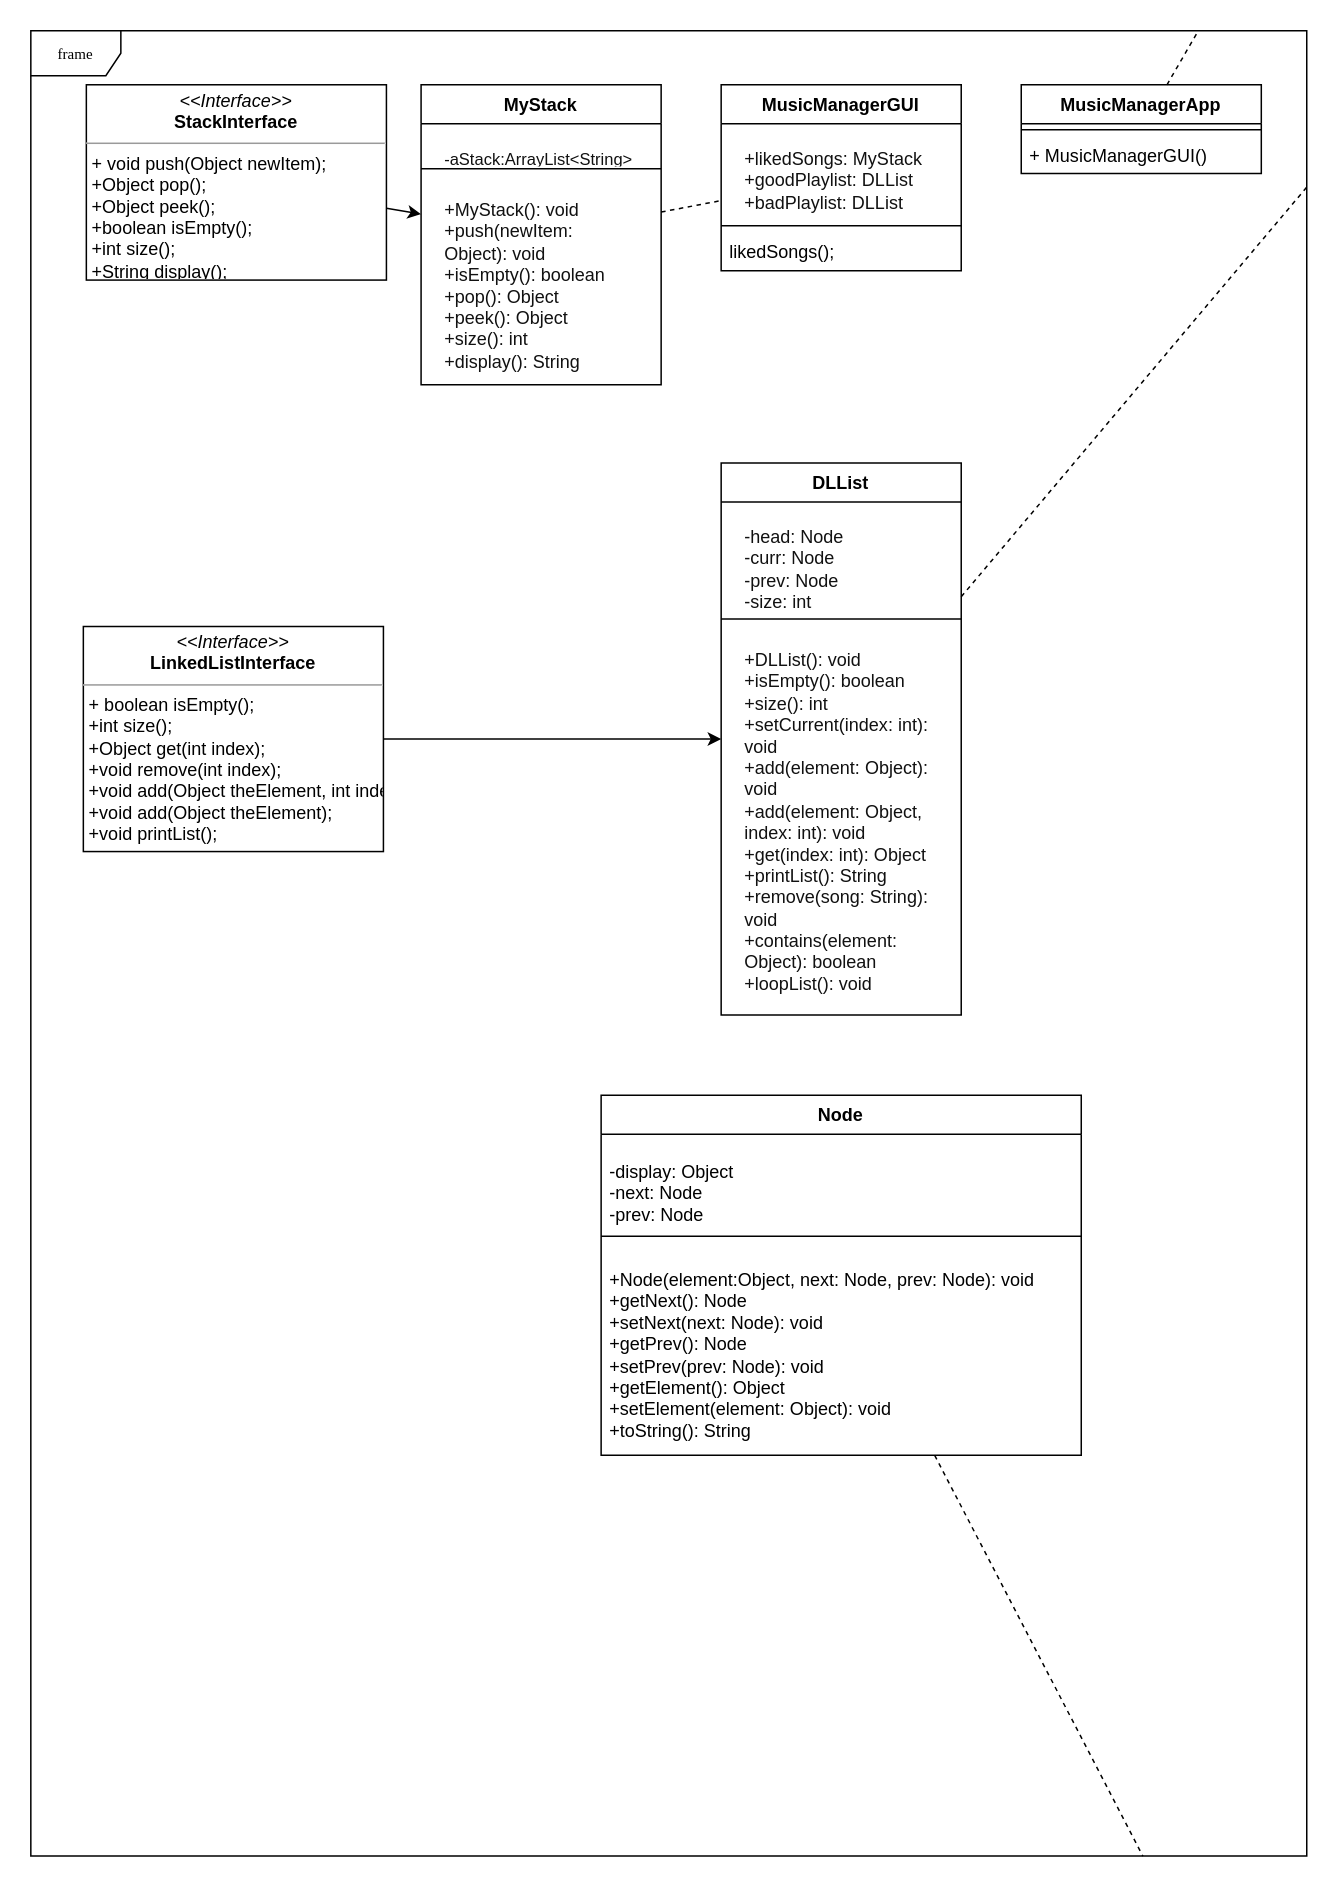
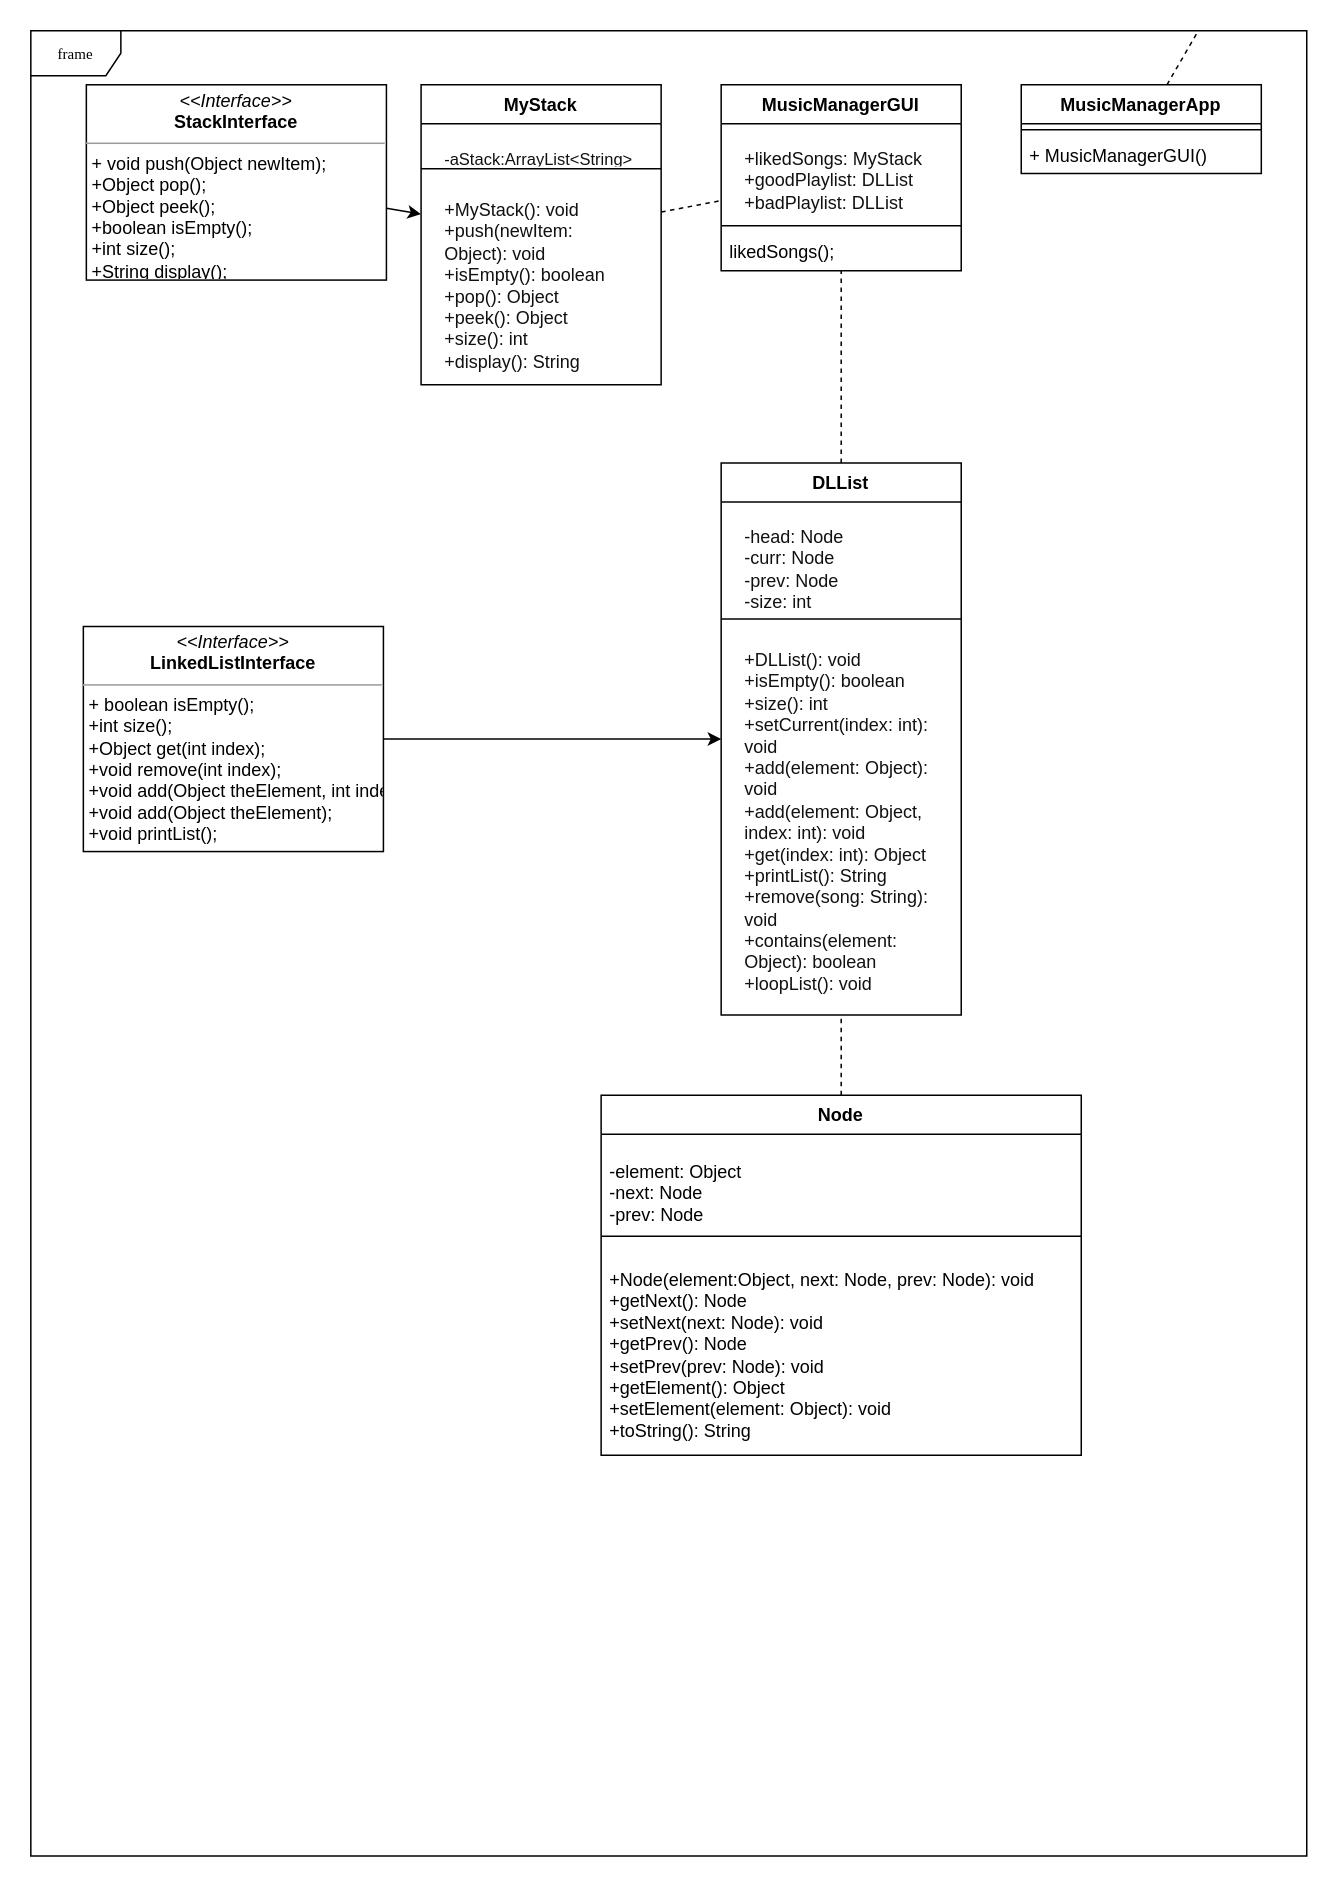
edge "DLList" -- "frame": now "DLList" -- "MusicManagerGUI"
node "-display: Object -next: Node -prev: Node": label "-display: Object -next: Node -prev: Node" -> "-element: Object -next: Node -prev: Node"
edge "frame" -- "Node": now "DLList" -- "Node"
